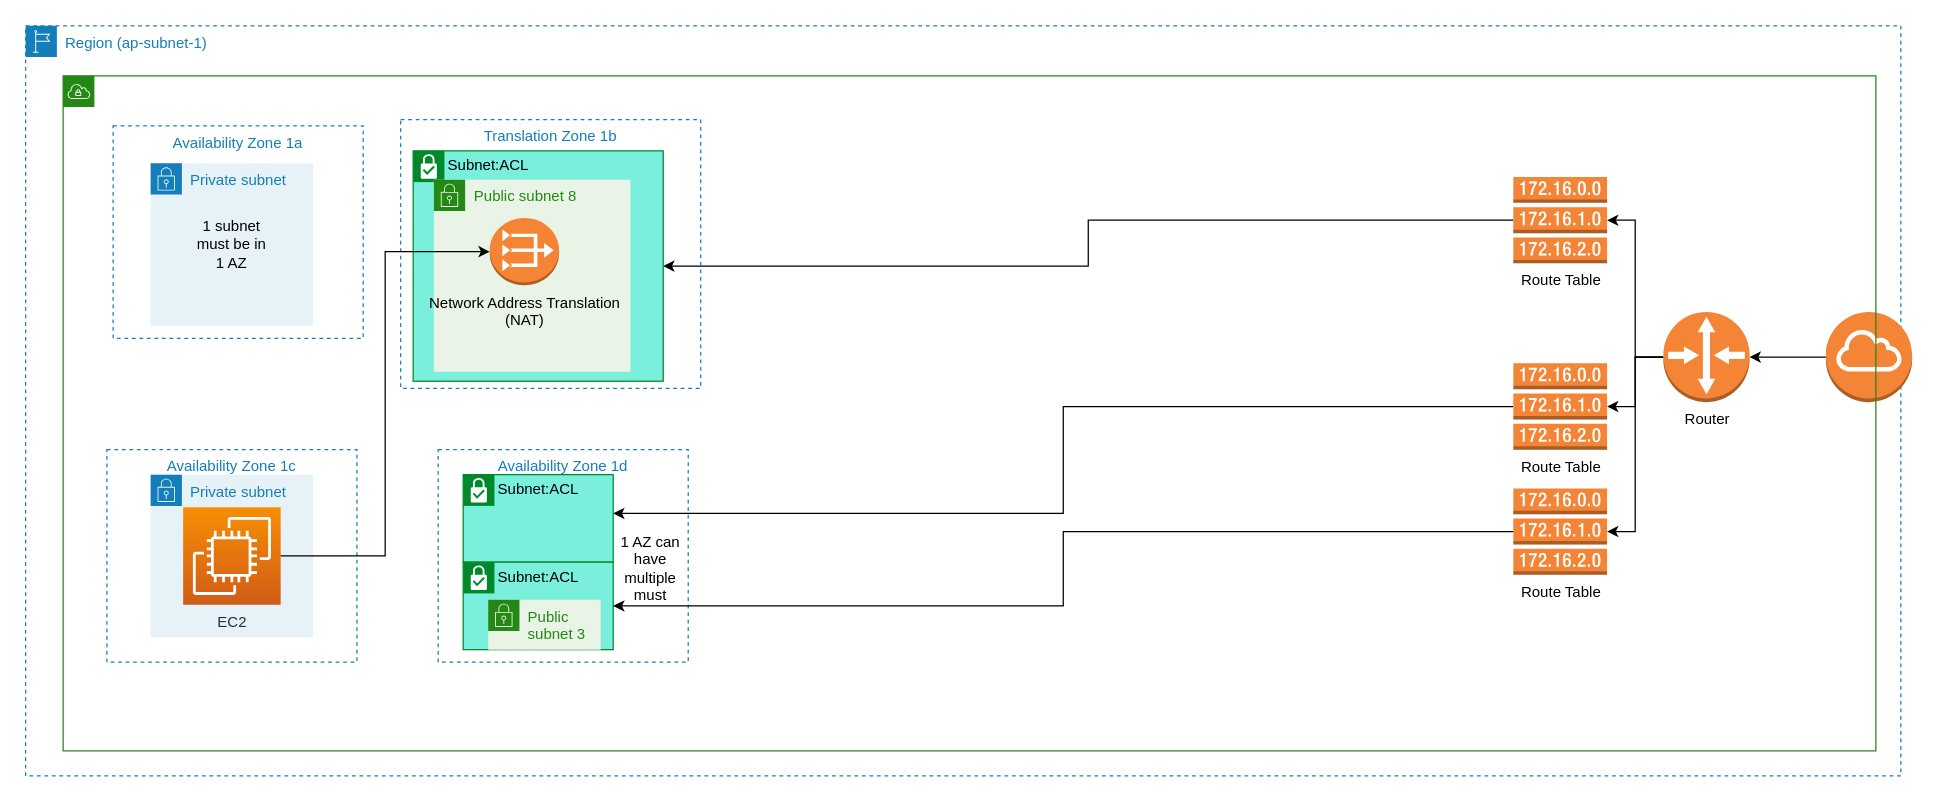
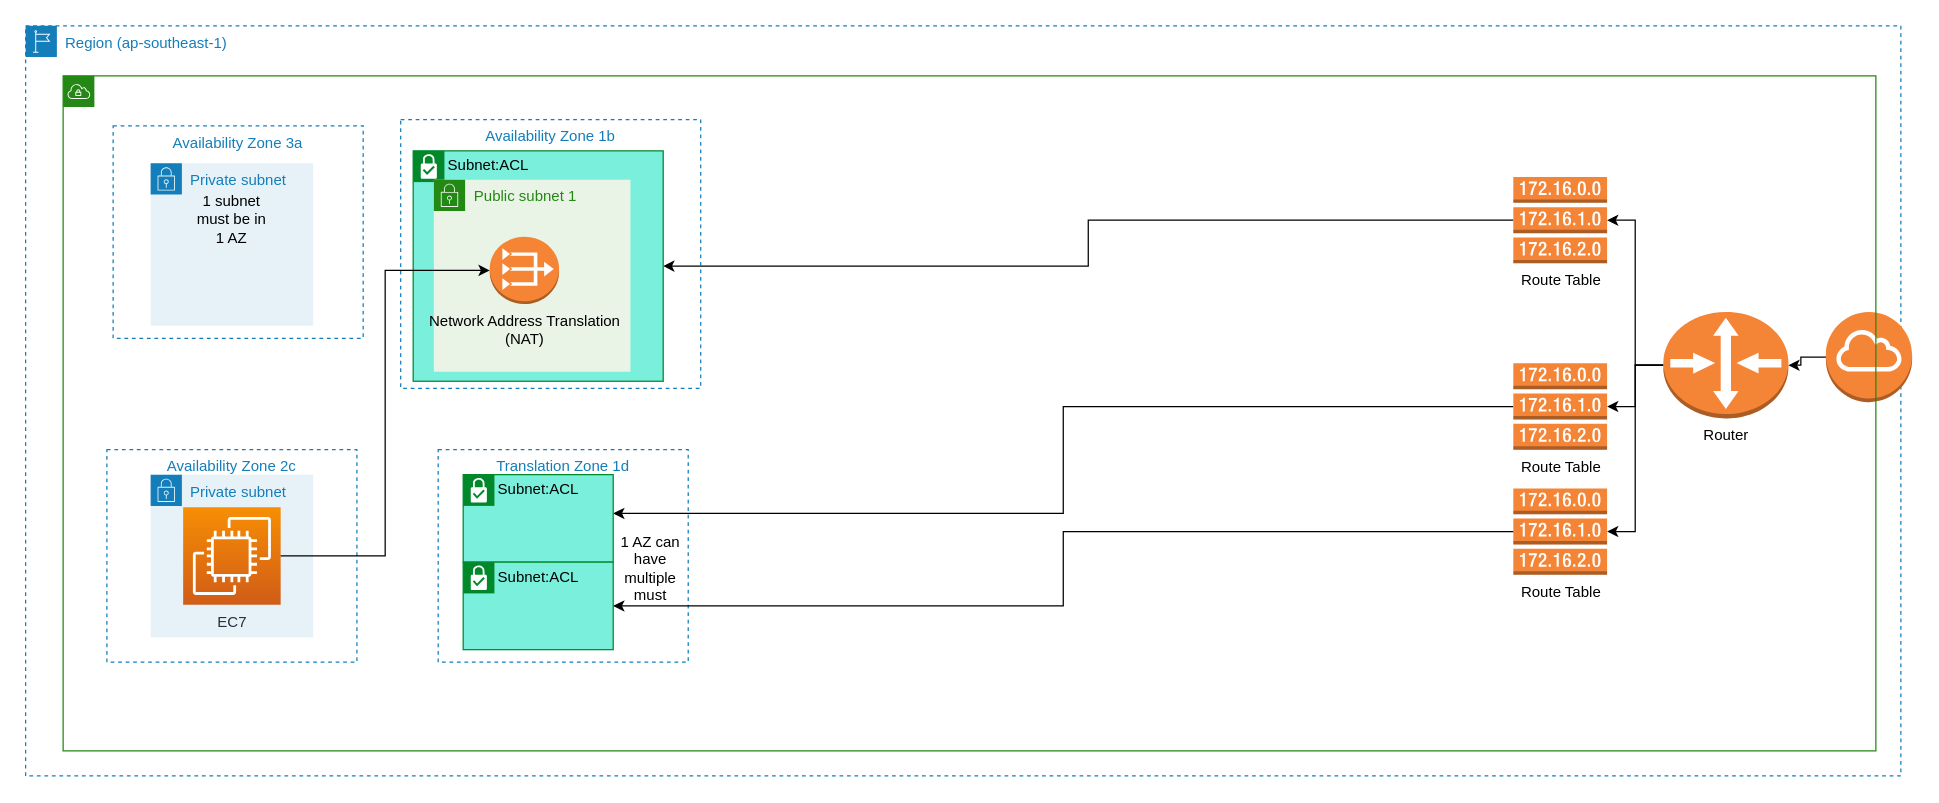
node "Region (ap-subnet-1)": label "Region (ap-subnet-1)" -> "Region (ap-southeast-1)"
node "Translation Zone 1b": label "Translation Zone 1b" -> "Availability Zone 1b"
node "Availability Zone 1a": label "Availability Zone 1a" -> "Availability Zone 3a"
node "Public subnet 8": label "Public subnet 8" -> "Public subnet 1"
node "1 subnet must be in 1 AZ": moved (232, 244) -> (232, 219)
node "Network Address Translation (NAT)": moved (524, 251) -> (524, 270)
node "Router": size 86x90 -> 125x106
node "Availability Zone 1c": label "Availability Zone 1c" -> "Availability Zone 2c"
node "Availability Zone 1d": label "Availability Zone 1d" -> "Translation Zone 1d"
node "EC2": label "EC2" -> "EC7"
node "Public subnet 3": removed
